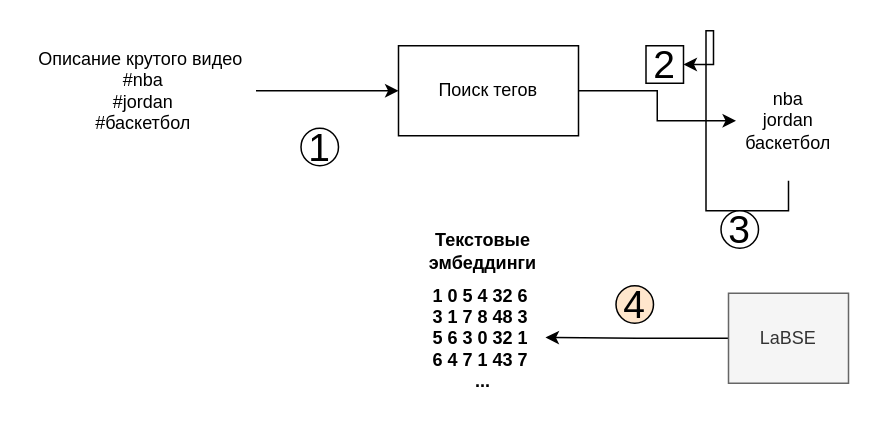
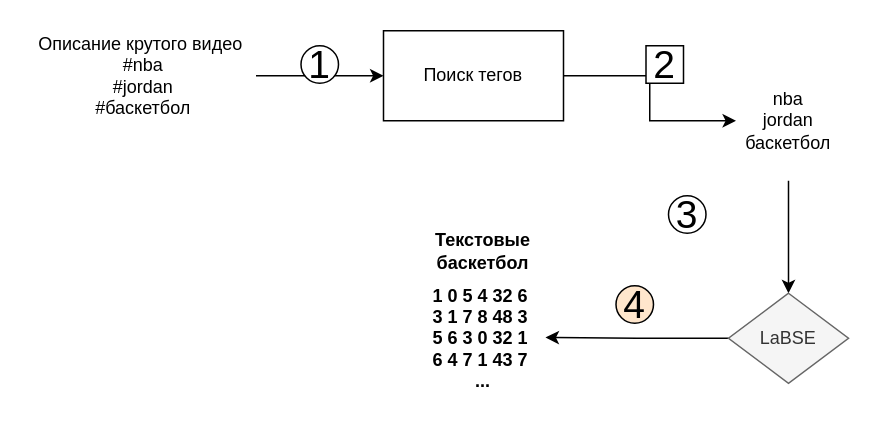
node "Описание крутого видео #nba #jordan #баскетбол": moved (143, 91) -> (143, 76)
node "Поиск тегов": moved (488, 91) -> (473, 76)
edge "nba jordan баскетбол" -> "2": now "nba jordan баскетбол" -> "LaBSE"
node "1": moved (320, 147) -> (320, 65)
node "3": moved (740, 230) -> (687, 215)
node "Текстовые эмбеддинги": label "Текстовые эмбеддинги" -> "Текстовые баскетбол"
node "LaBSE": shape rectangle -> diamond
